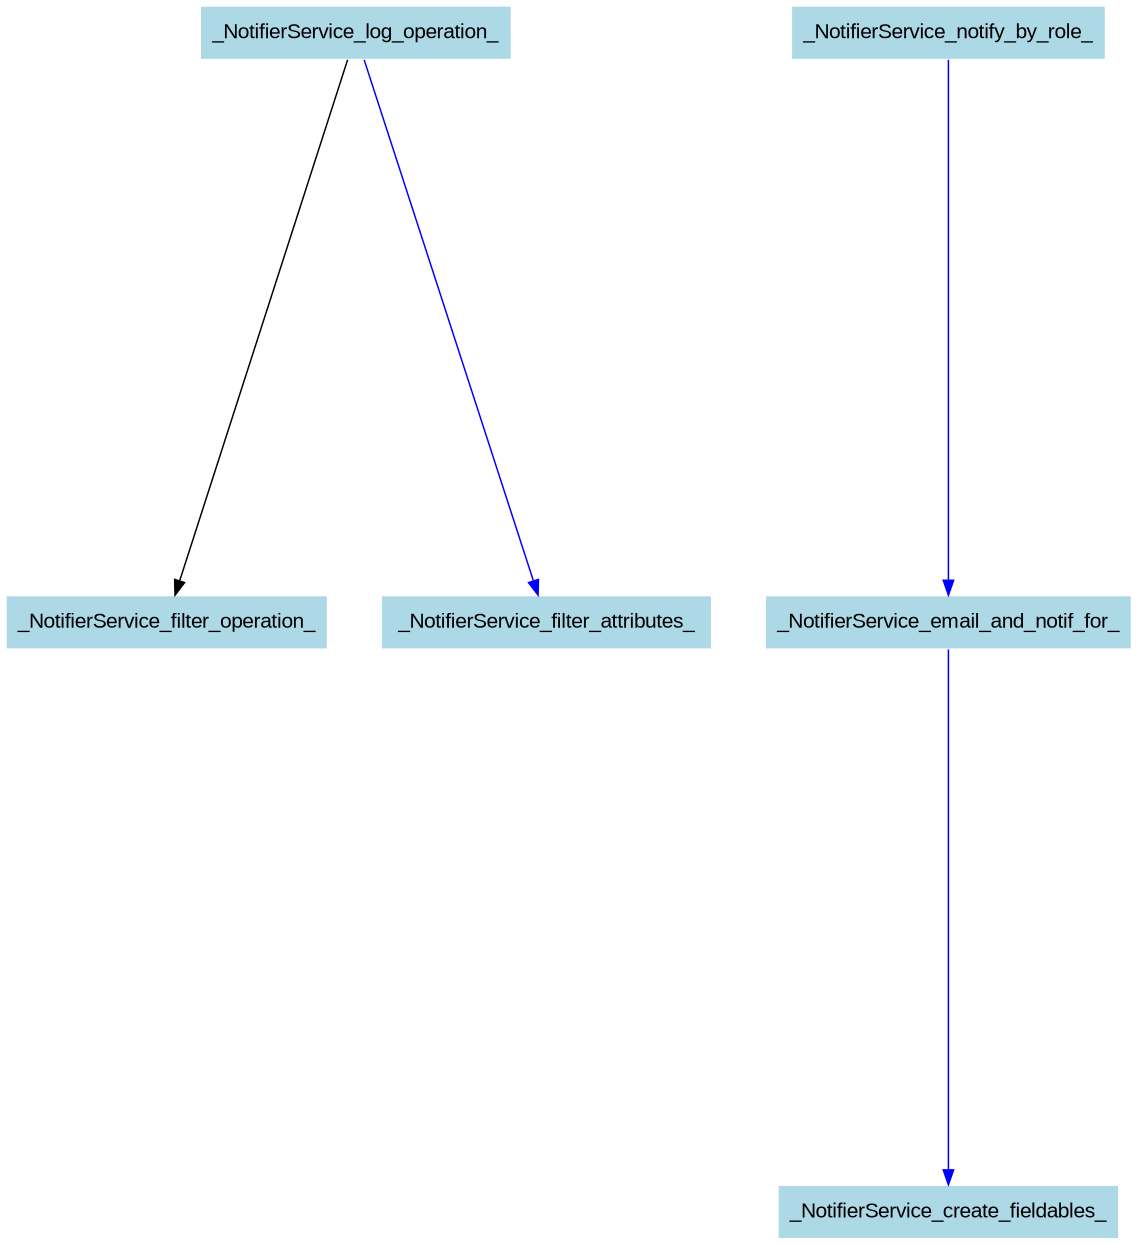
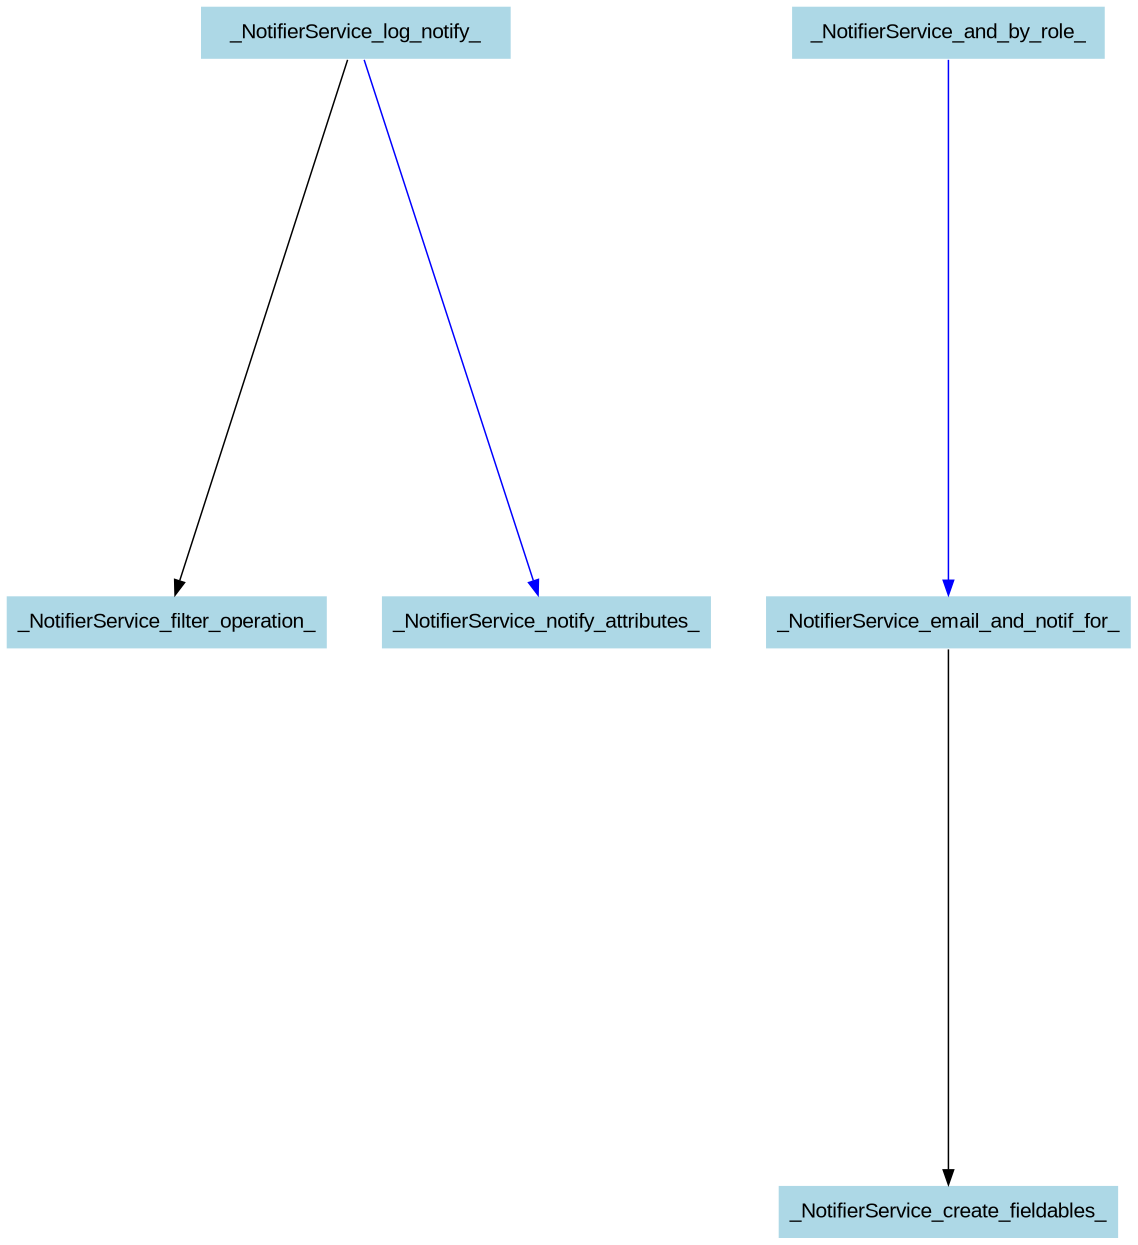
node "_NotifierService_log_operation_": label "_NotifierService_log_operation_" -> "_NotifierService_log_notify_"
node "_NotifierService_notify_by_role_": label "_NotifierService_notify_by_role_" -> "_NotifierService_and_by_role_"
node "_NotifierService_filter_attributes_": label "_NotifierService_filter_attributes_" -> "_NotifierService_notify_attributes_"
edge "_NotifierService_email_and_notif_for_" -> "_NotifierService_create_fieldables_": color blue -> black
